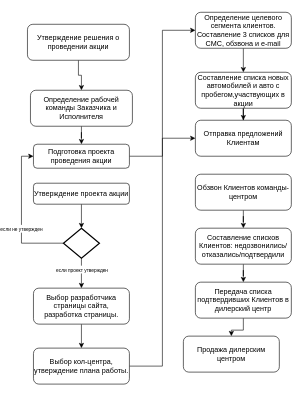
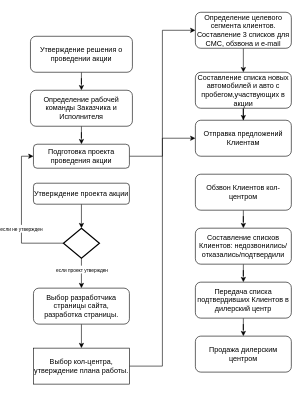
node "Утверждение решения о проведении акции": moved (78, 42) -> (81, 54)
node "Обзвон Клиентов команды-центром": label "Обзвон Клиентов команды-центром" -> "Обзвон Клиентов кол-центром"
node "Продажа дилерским центром": moved (231, 354) -> (243, 354)
node "Выбор кол-центра, утверждение плана работы.": shape rounded rectangle -> rectangle
